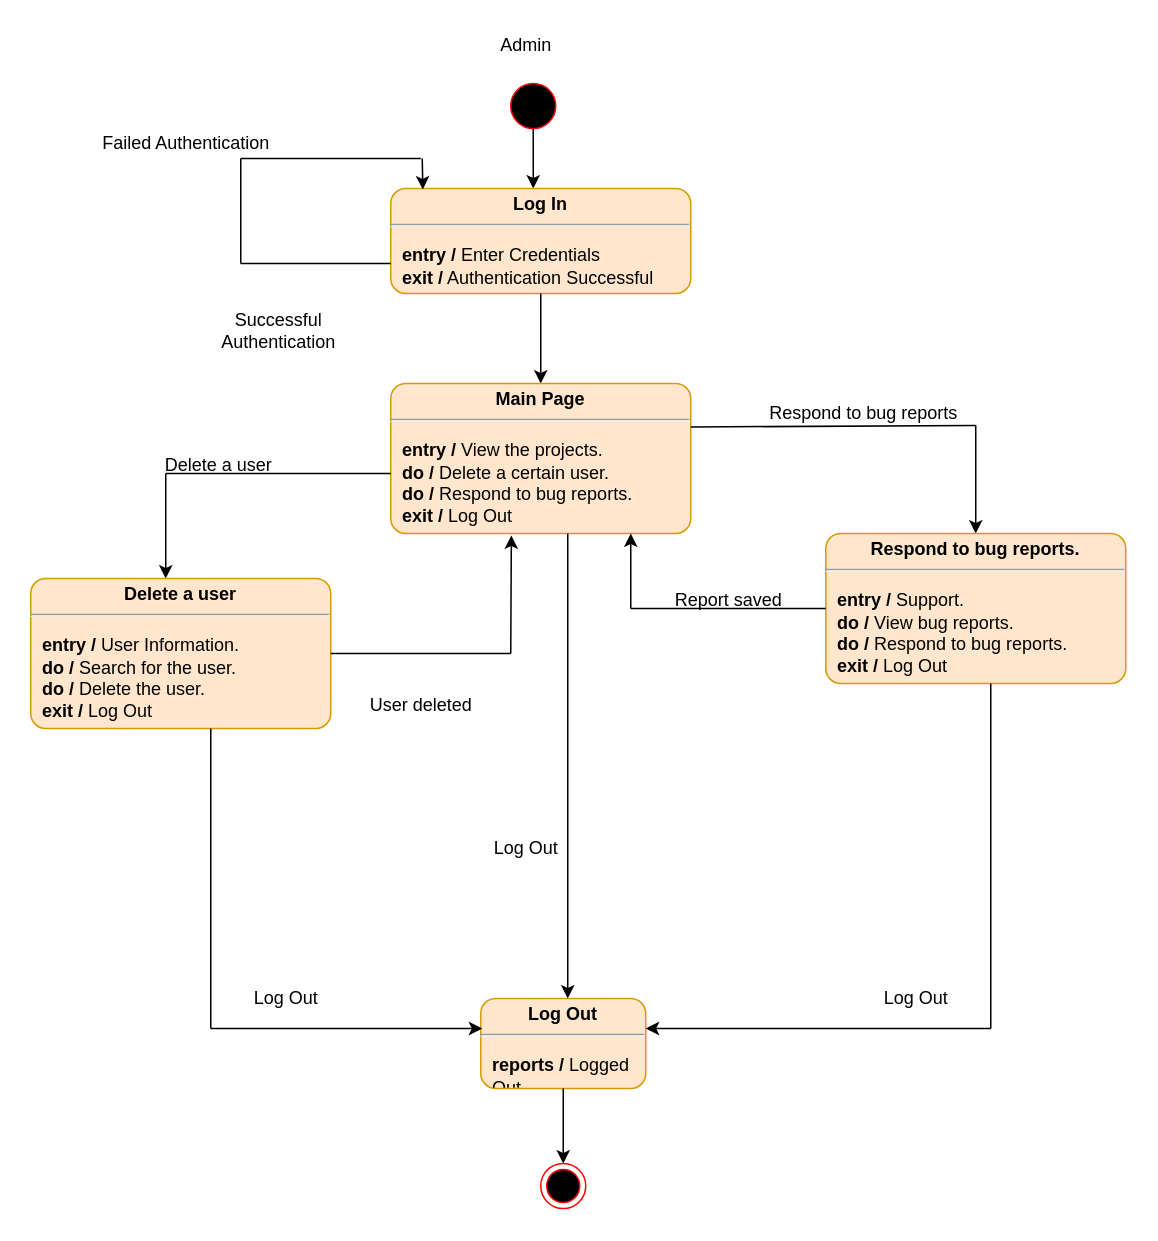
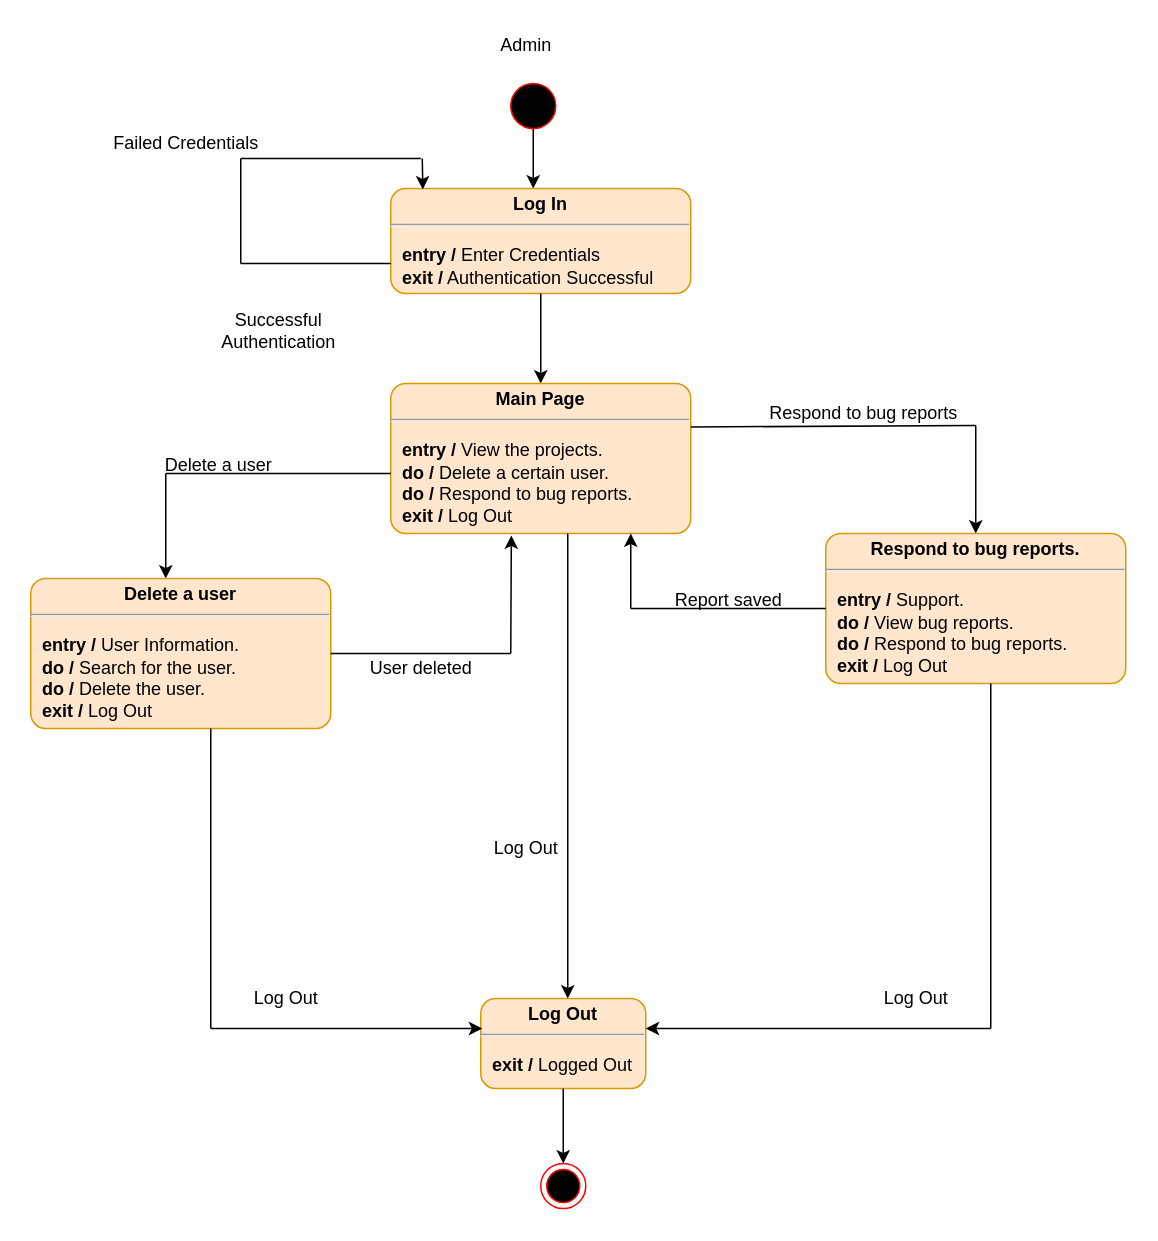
node "Failed Authentication": label "Failed Authentication" -> "Failed Credentials"
node "User deleted": moved (421, 706) -> (421, 668)
node "Log Out reports / Logged Out": label "Log Out reports / Logged Out" -> "Log Out exit / Logged Out"
